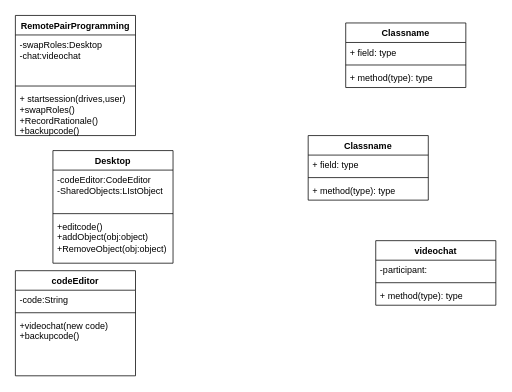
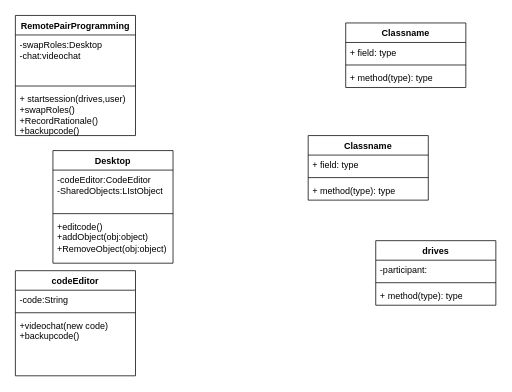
node "videochat": label "videochat" -> "drives"
